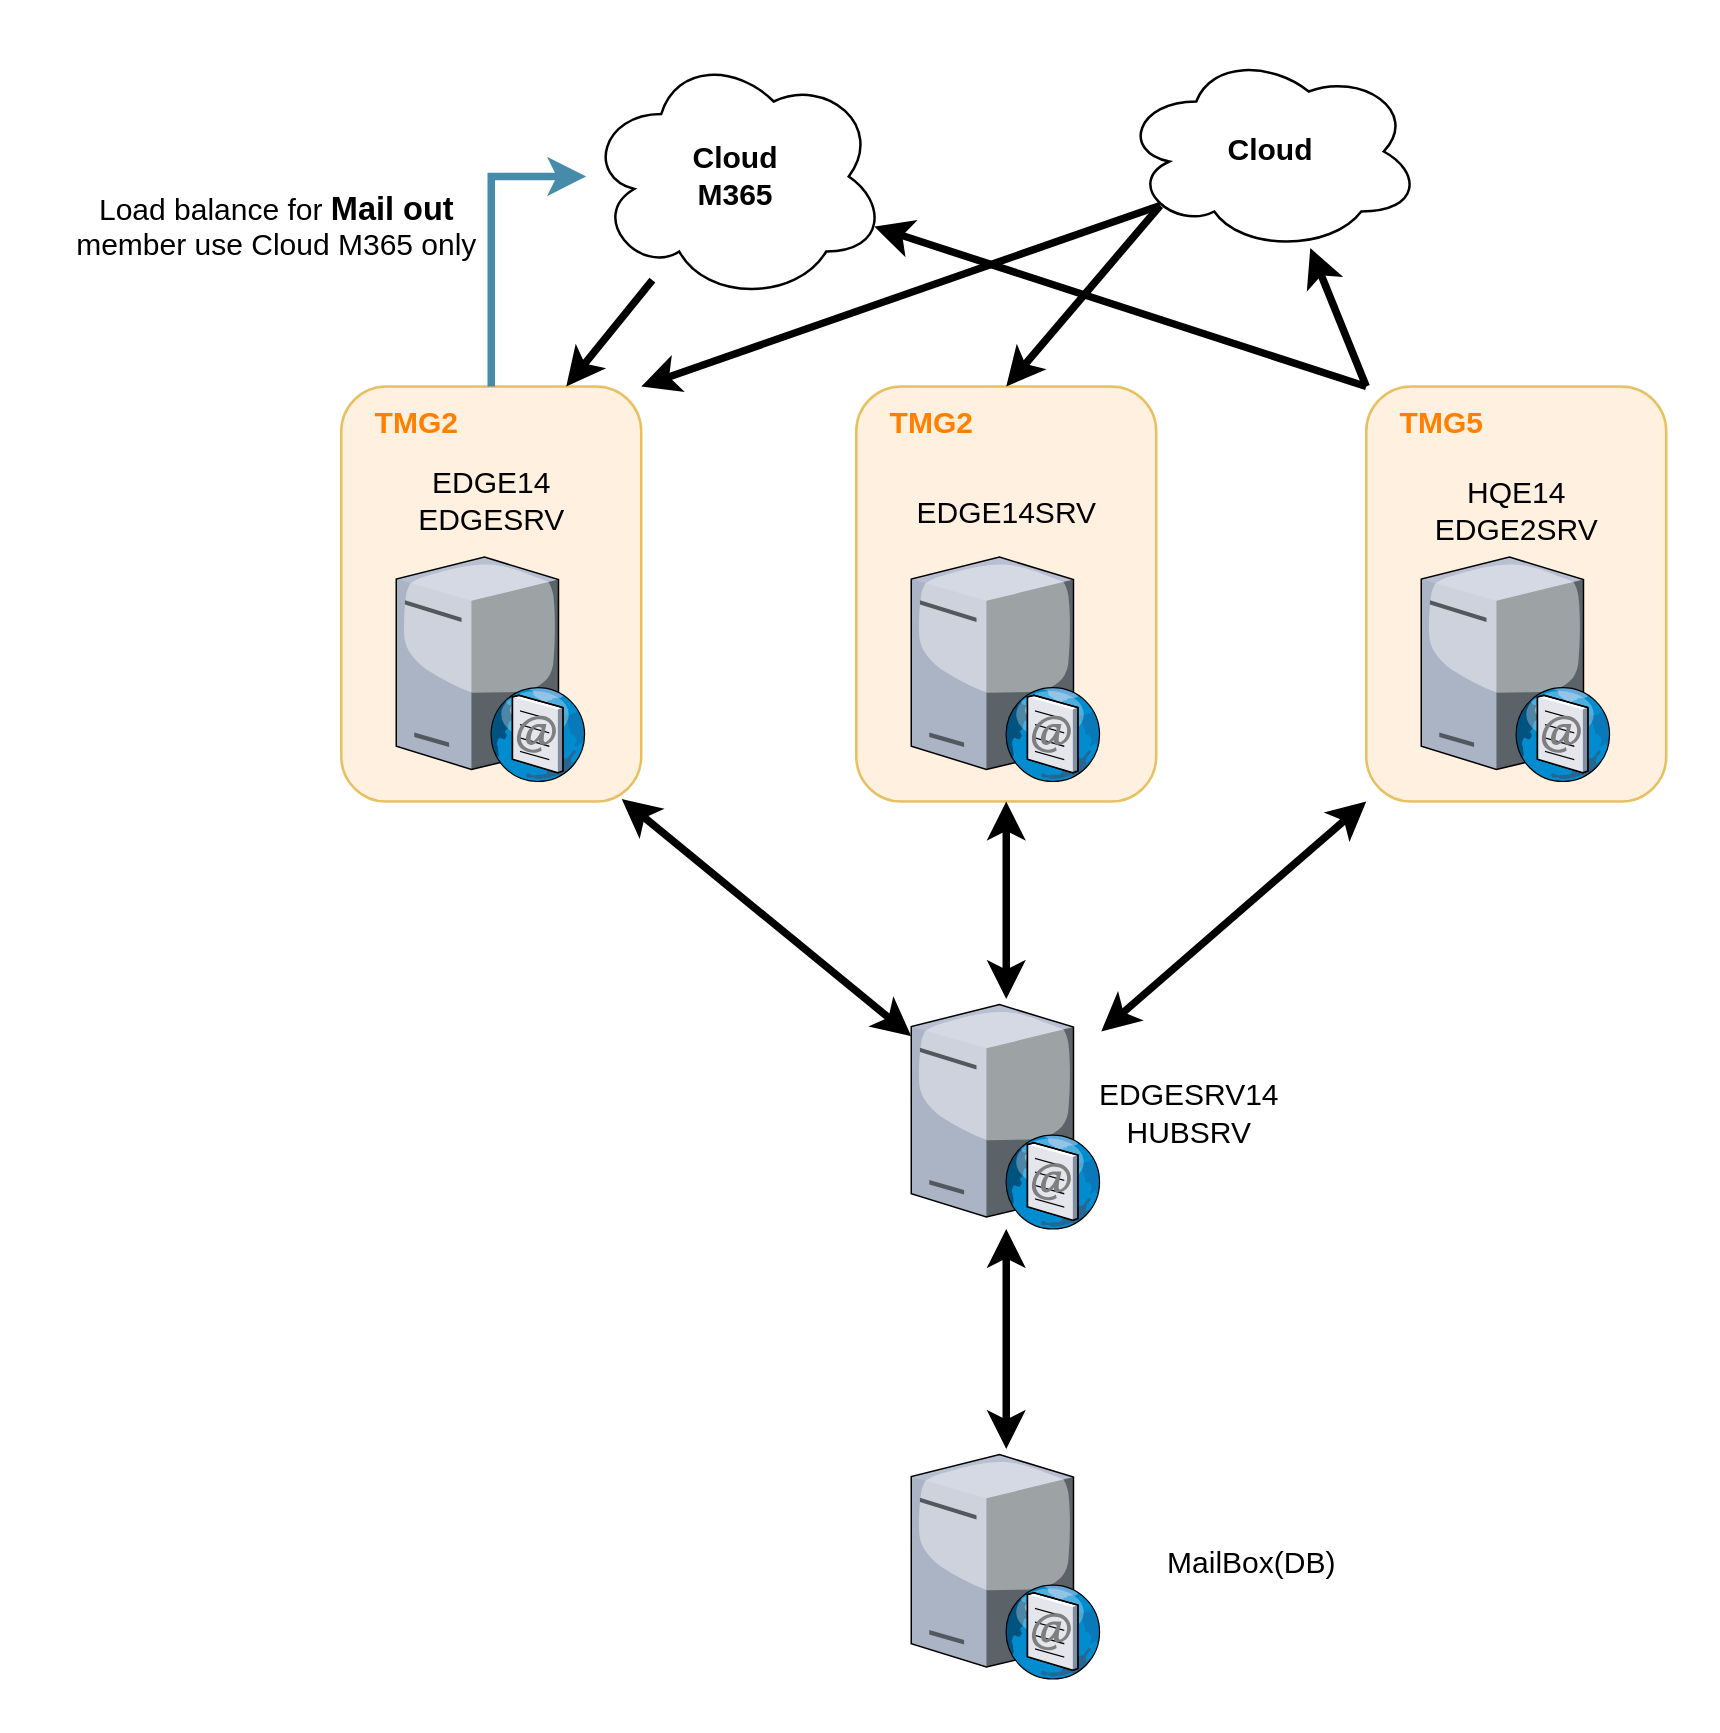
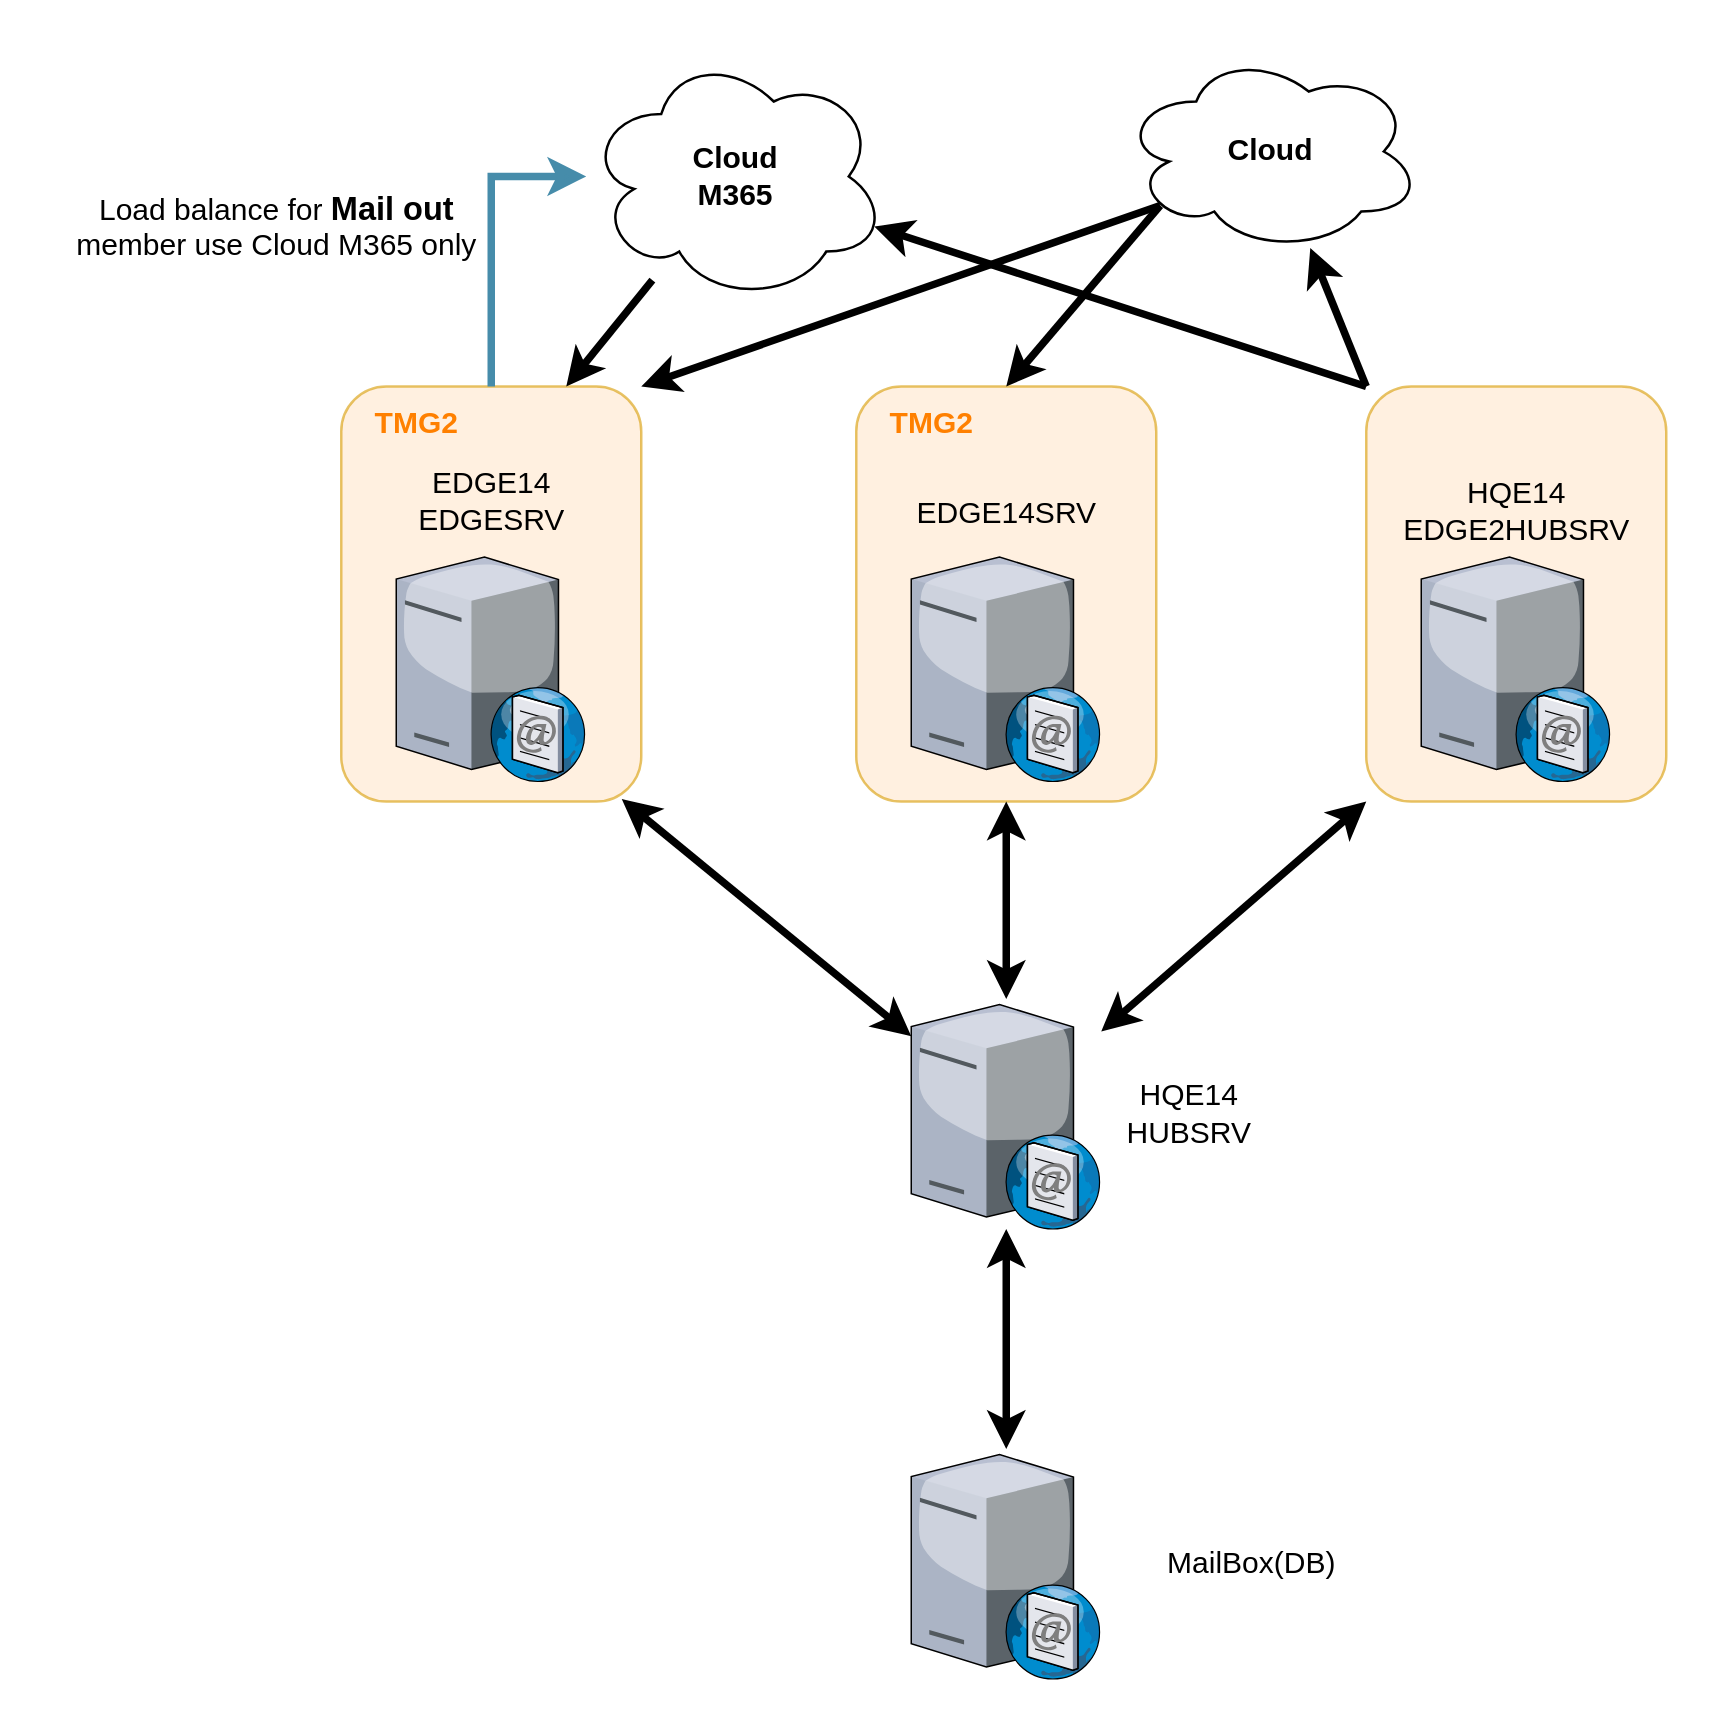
node "TMG5": removed
node "HQE14 EDGE2SRV": label "HQE14 EDGE2SRV" -> "HQE14 EDGE2HUBSRV"
node "EDGESRV14 HUBSRV": label "EDGESRV14 HUBSRV" -> "HQE14 HUBSRV"
